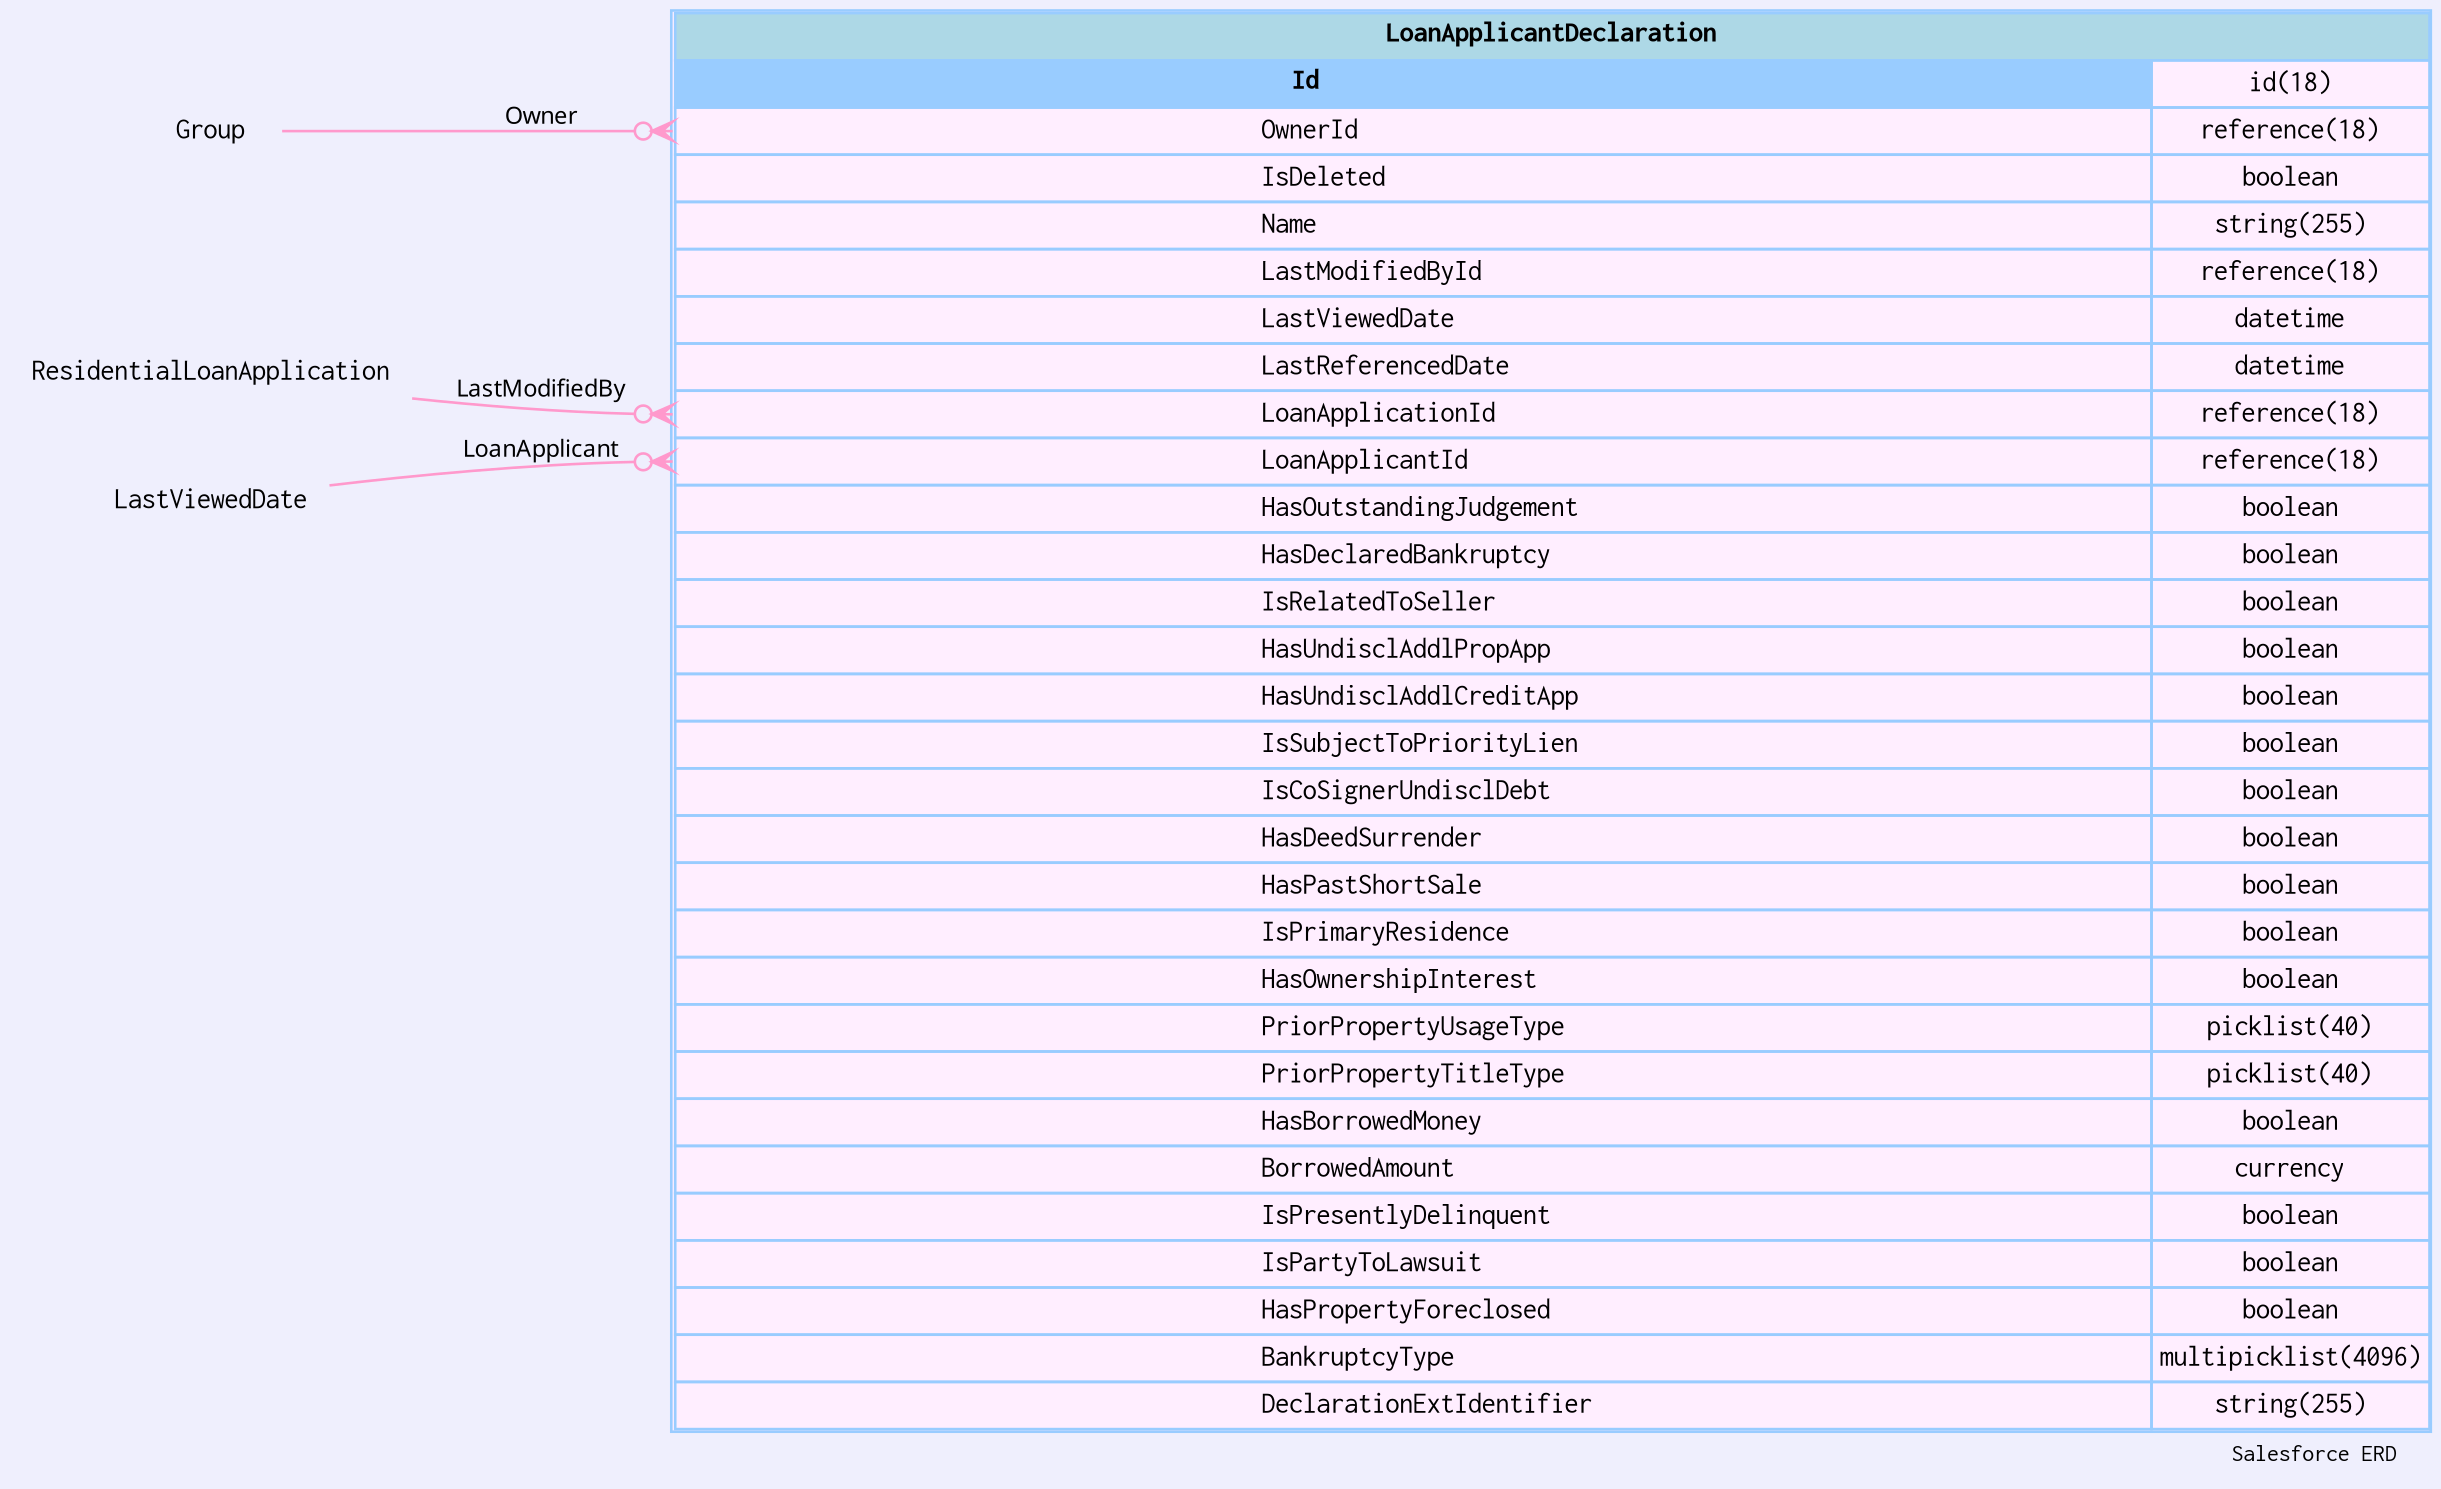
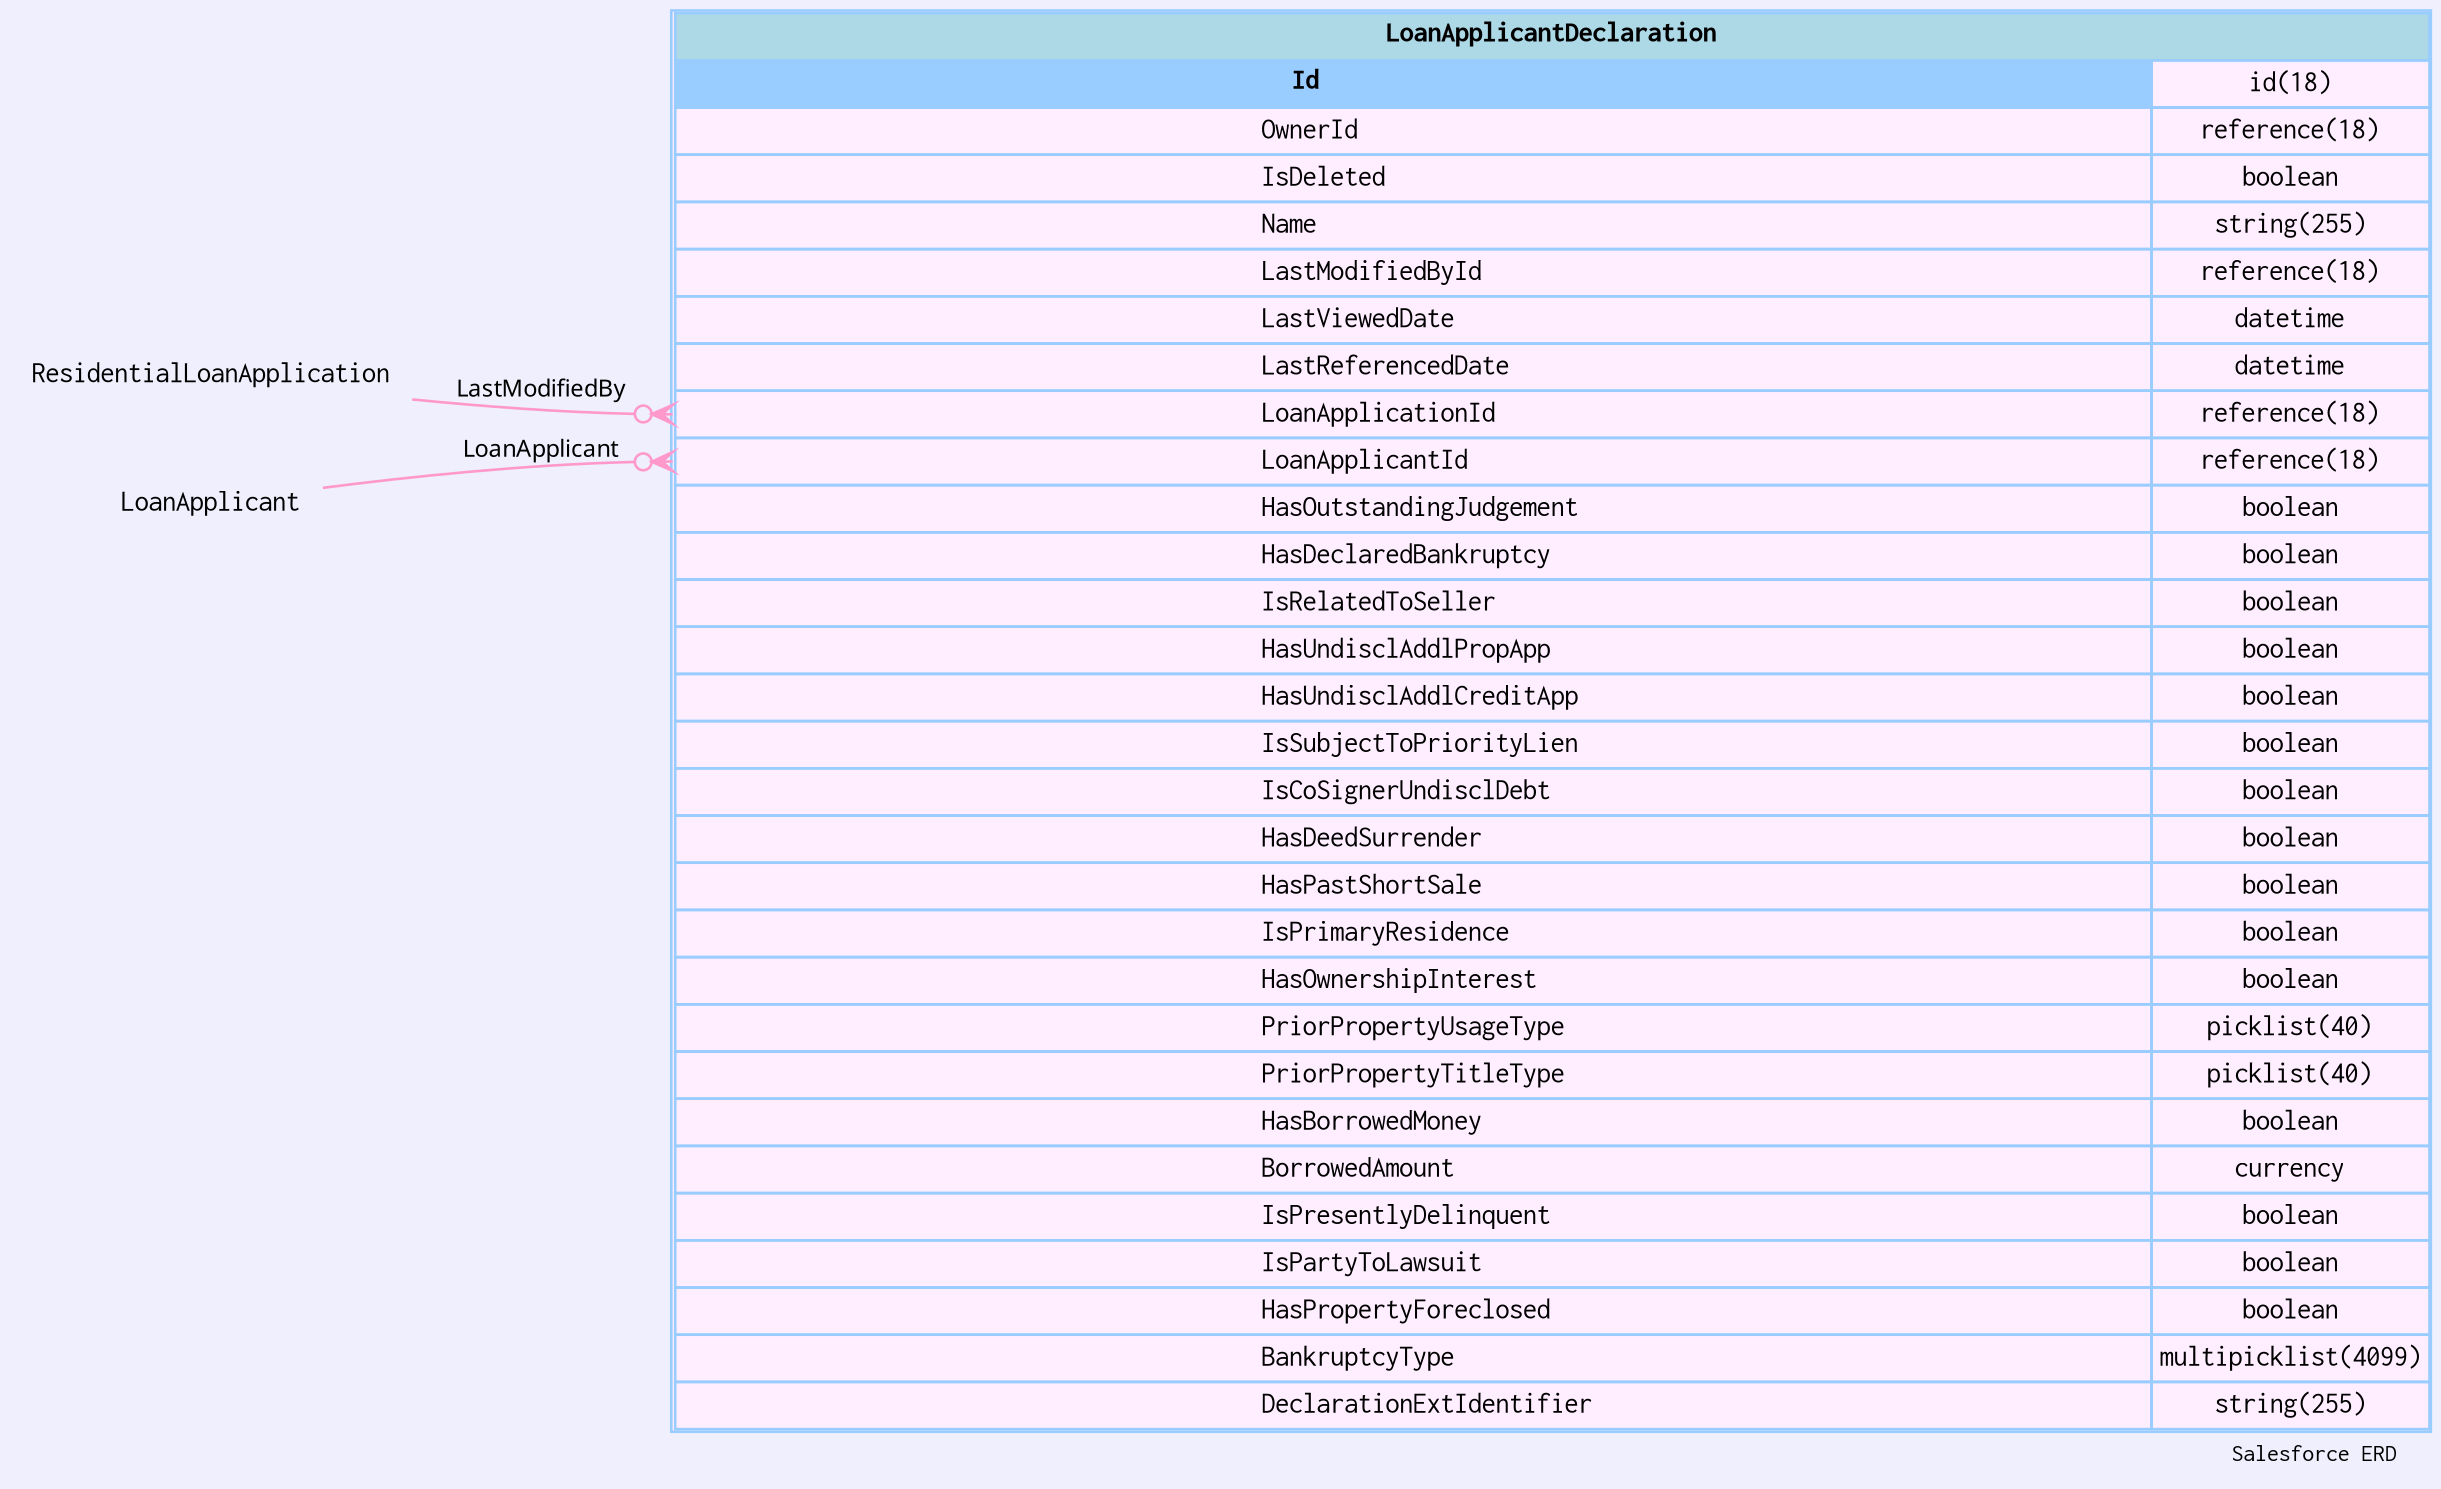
node "Group": removed
node "LastViewedDate": label "LastViewedDate" -> "LoanApplicant"
node "LoanApplicantDeclaration": text "multipicklist(4096)" -> "multipicklist(4099)"
